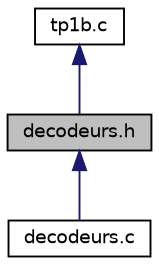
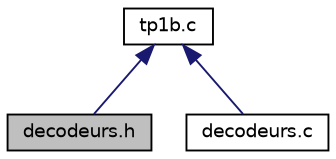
edge "decodeurs.c" -> "decodeurs.h": now "decodeurs.c" -> "tp1b.c"
